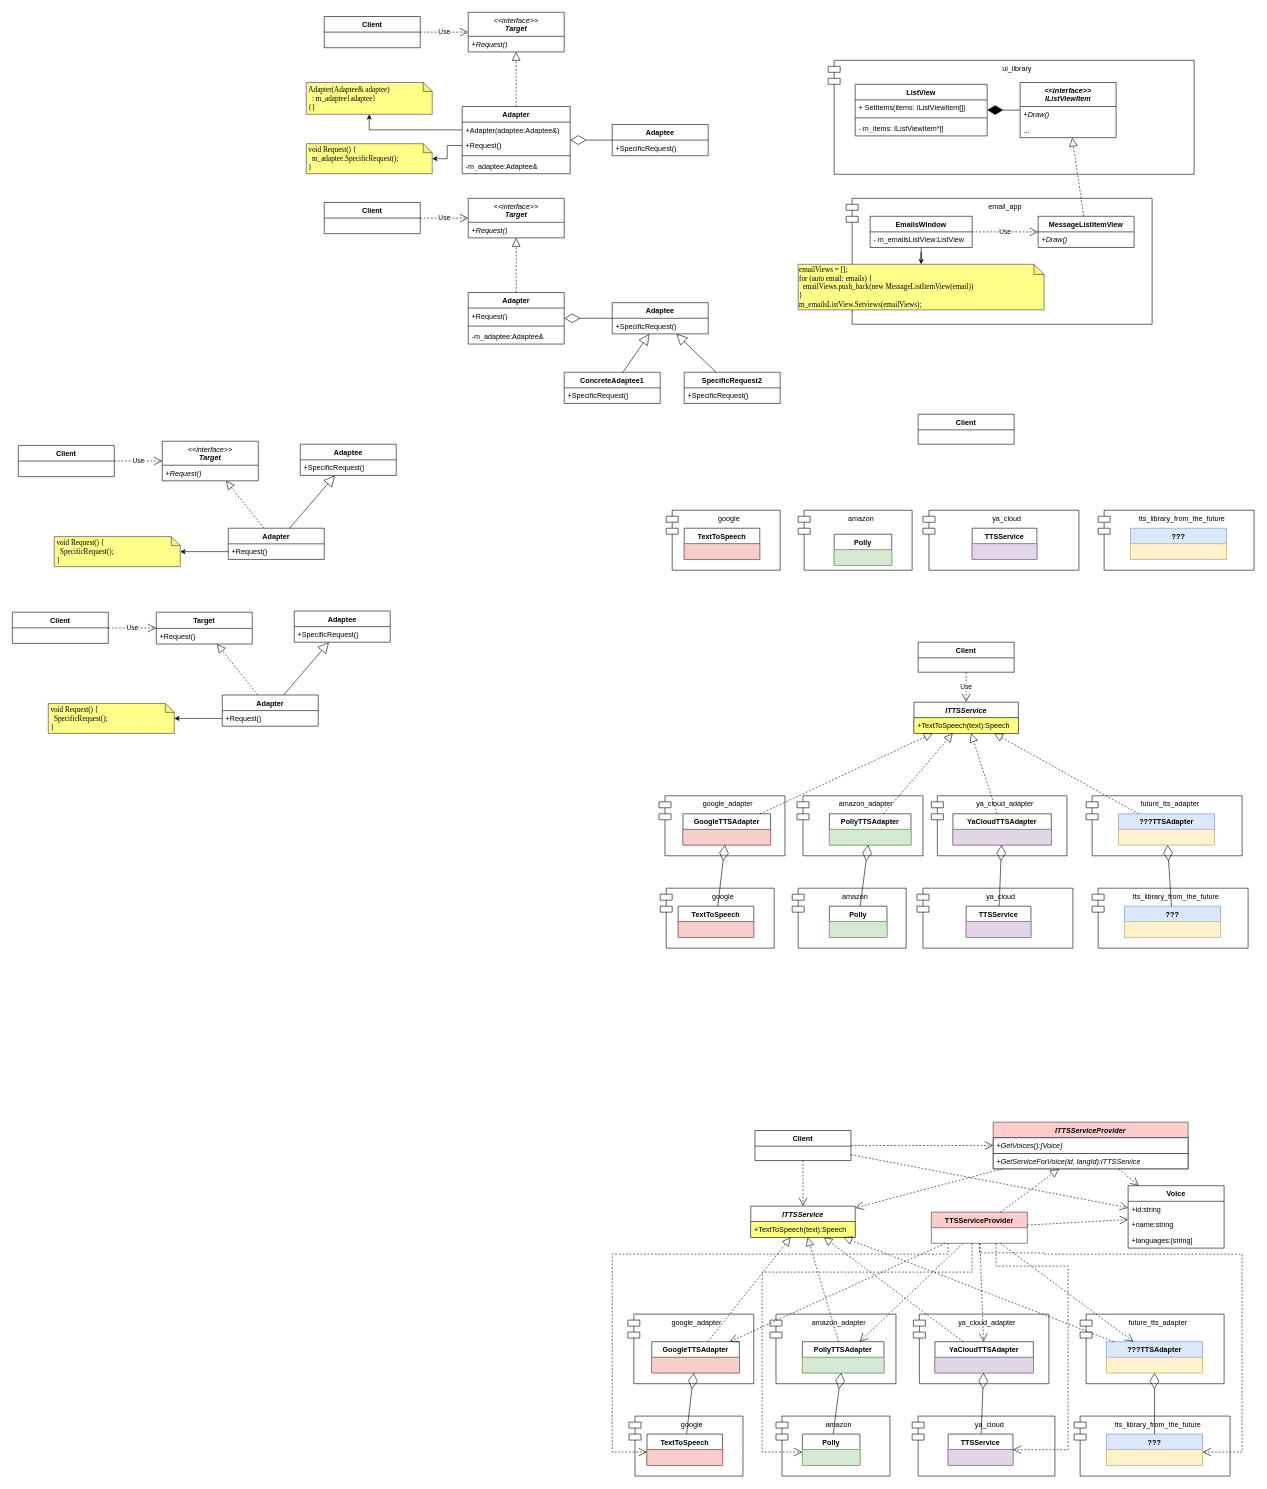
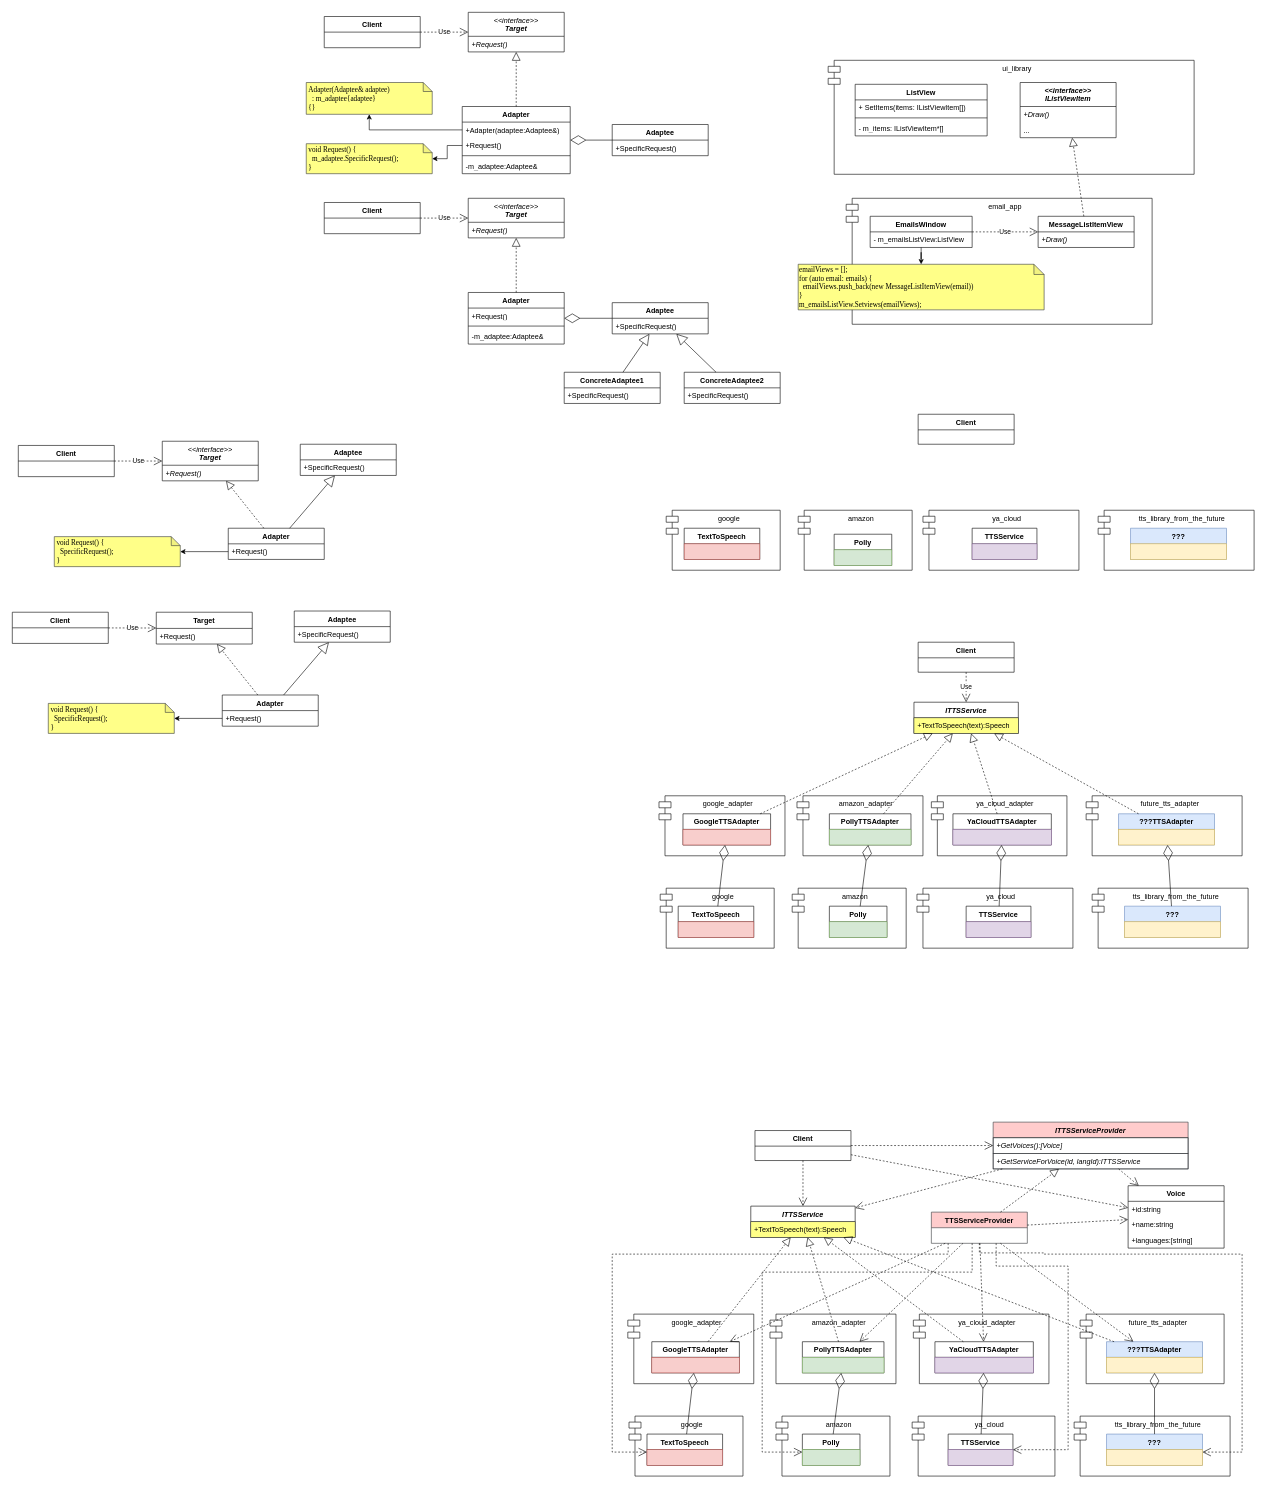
edge "<<interface>> IListViewItem" -> "ListView": removed
node "SpecificRequest2": label "SpecificRequest2" -> "ConcreteAdaptee2"
